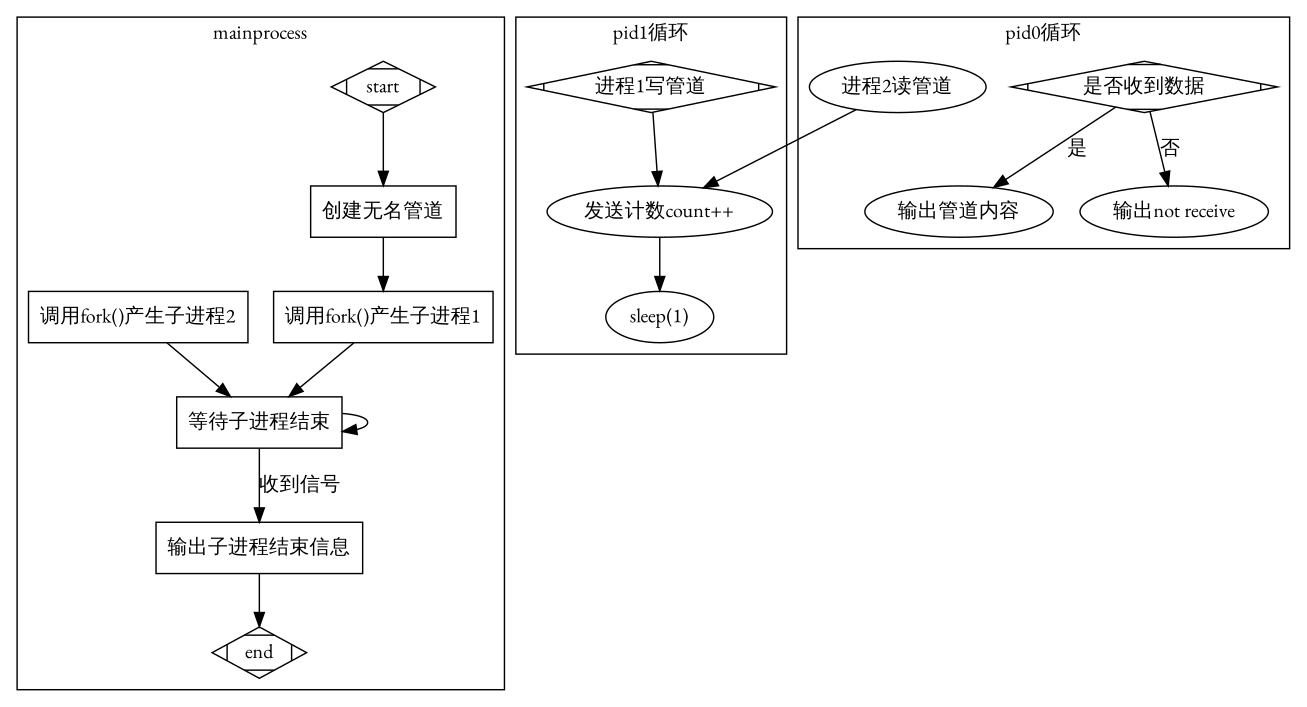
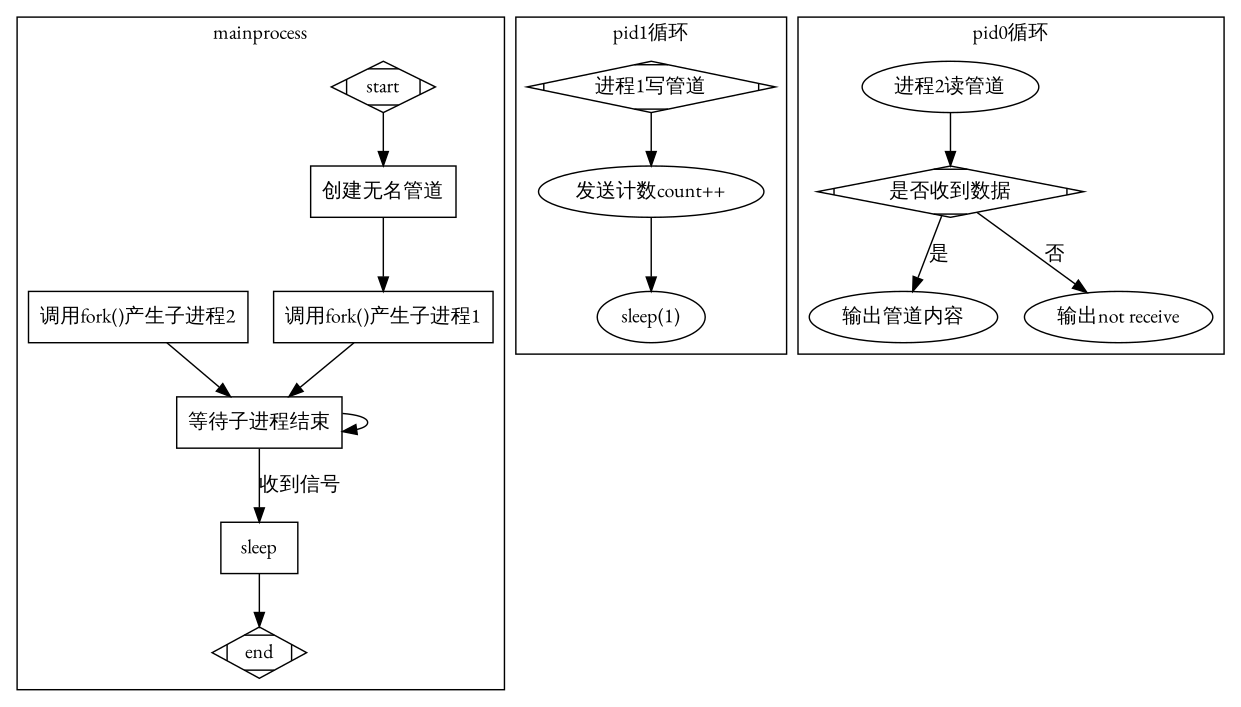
edge "进程2读管道" -> "发送计数count++": now "进程2读管道" -> "是否收到数据"
node "输出子进程结束信息": label "输出子进程结束信息" -> "sleep"
